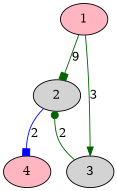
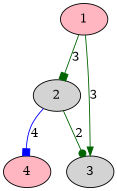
edge "1" -> "2": label "9" -> "3"
edge "2" -> "4": label "2" -> "4"
edge "3" -> "2": reversed
